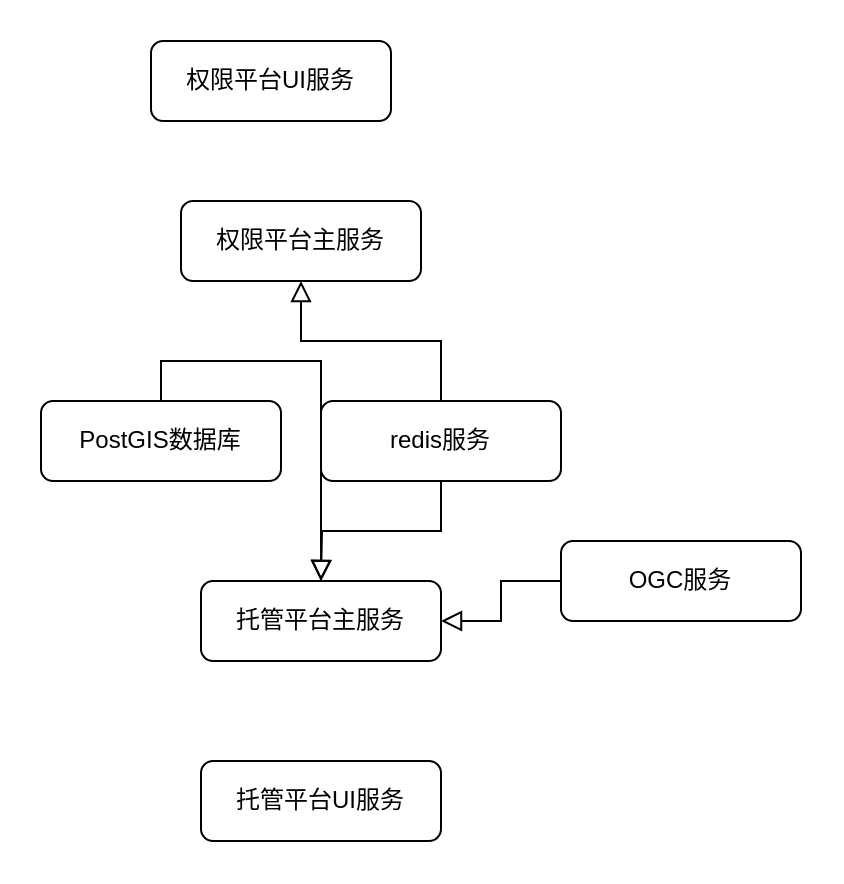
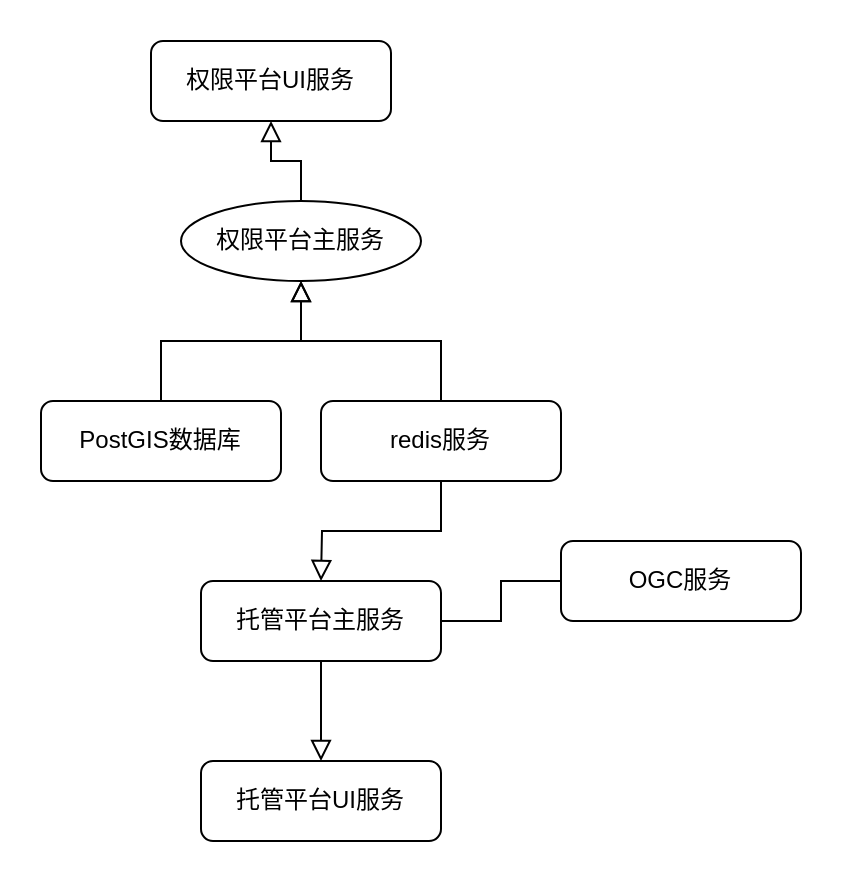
edge "权限平台主服务" -> "权限平台UI服务": added
node "权限平台主服务": shape rounded rectangle -> ellipse
edge "PostGIS数据库" -> "托管平台主服务": now "PostGIS数据库" -> "权限平台主服务"
edge "OGC服务" -> "托管平台主服务": arrowhead block -> none
edge "托管平台主服务" -> "托管平台UI服务": added
